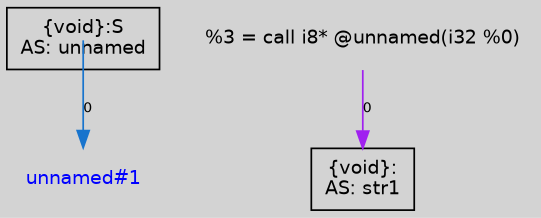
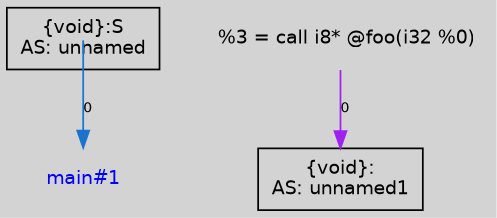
node "%3 = call i8* @unnamed(i32 %0)": label "%3 = call i8* @unnamed(i32 %0)" -> "%3 = call i8* @foo(i32 %0)"
node "unnamed#1": label "unnamed#1" -> "main#1"
node "{void}:": text "AS: str1" -> "AS: unnamed1"
